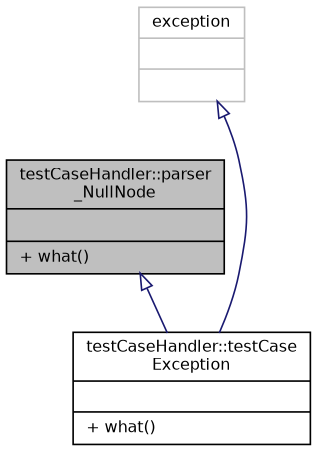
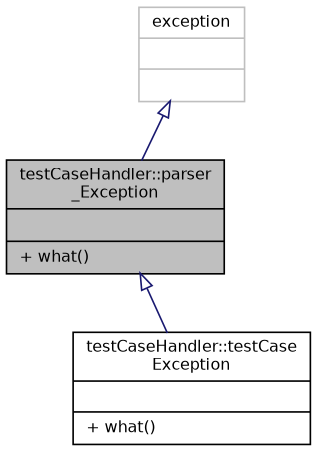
node "testCaseHandler::parser": text "_NullNode" -> "_Exception"
edge "testCaseHandler::testCase" -> "exception": now "testCaseHandler::parser" -> "exception"
